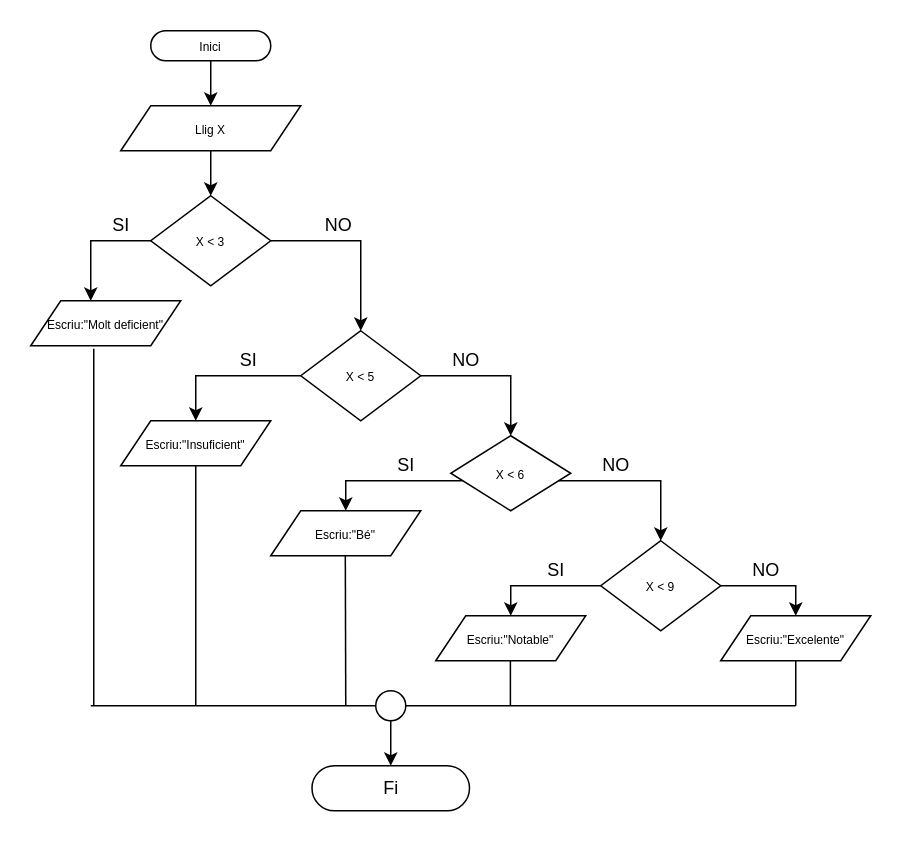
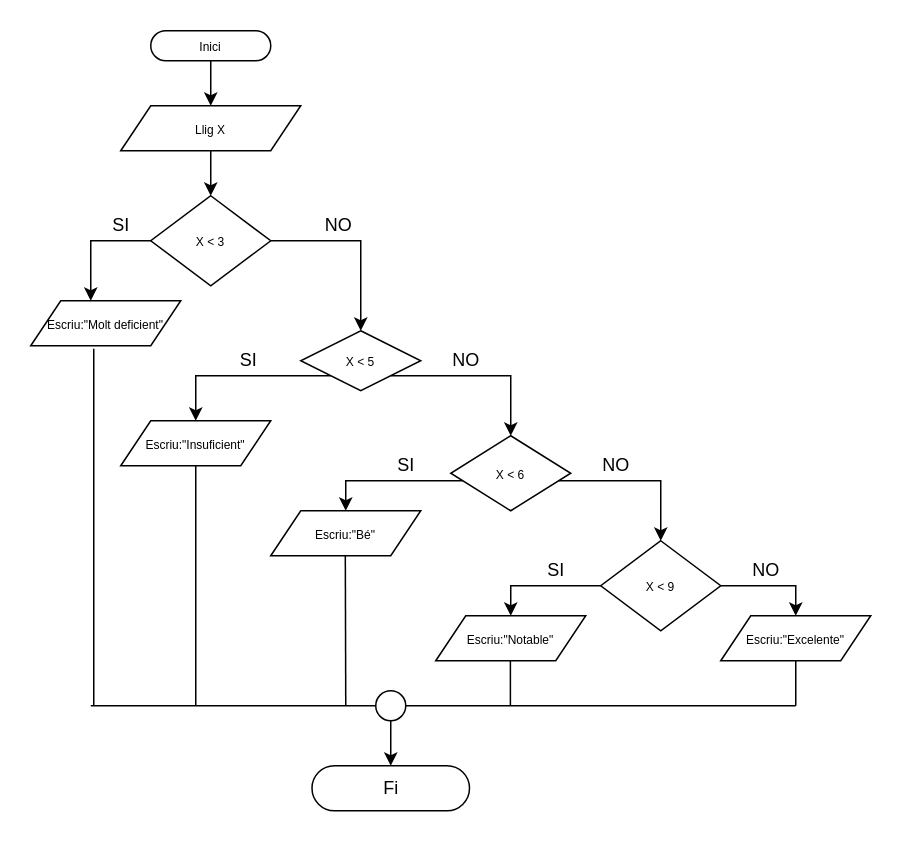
node "X < 5": size 120x90 -> 120x60
